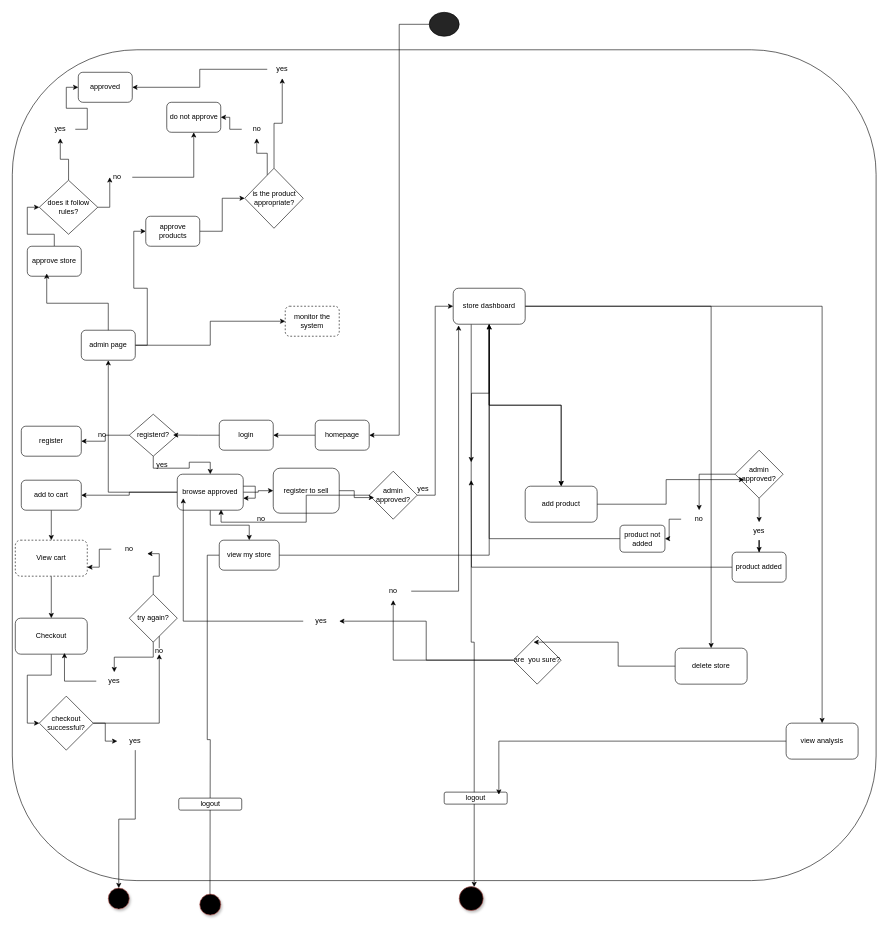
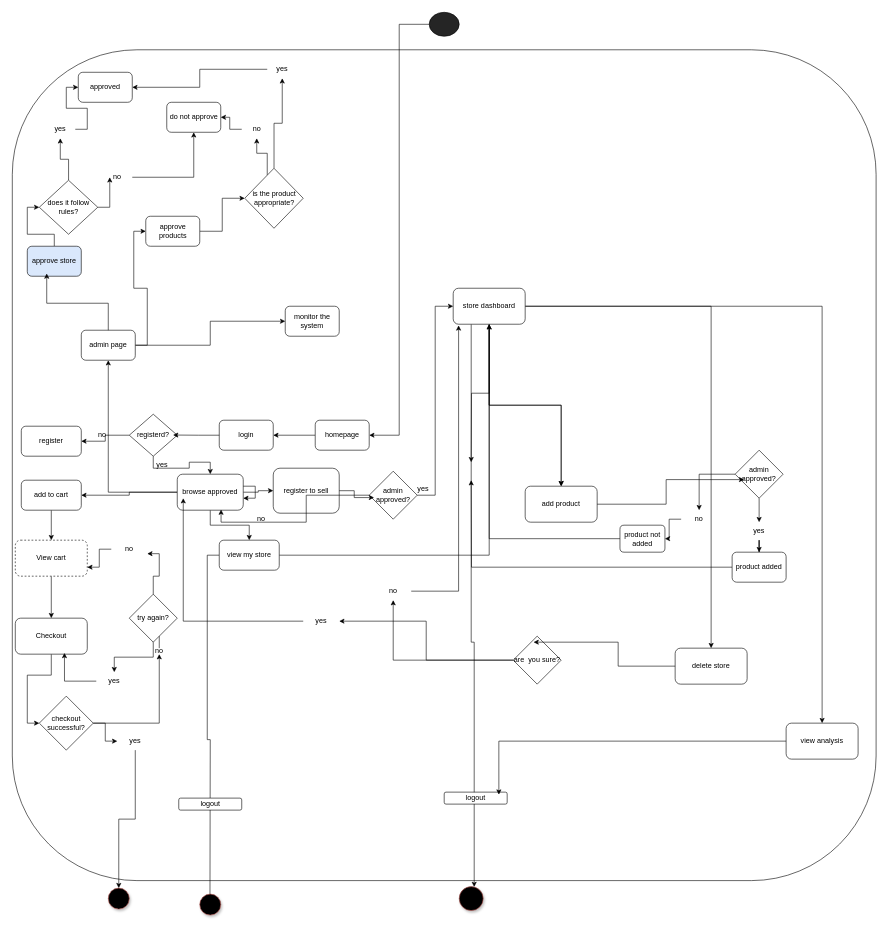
node "approve store": fillcolor #ffffff -> #dae8fc
node "monitor the system": style dashed -> solid
